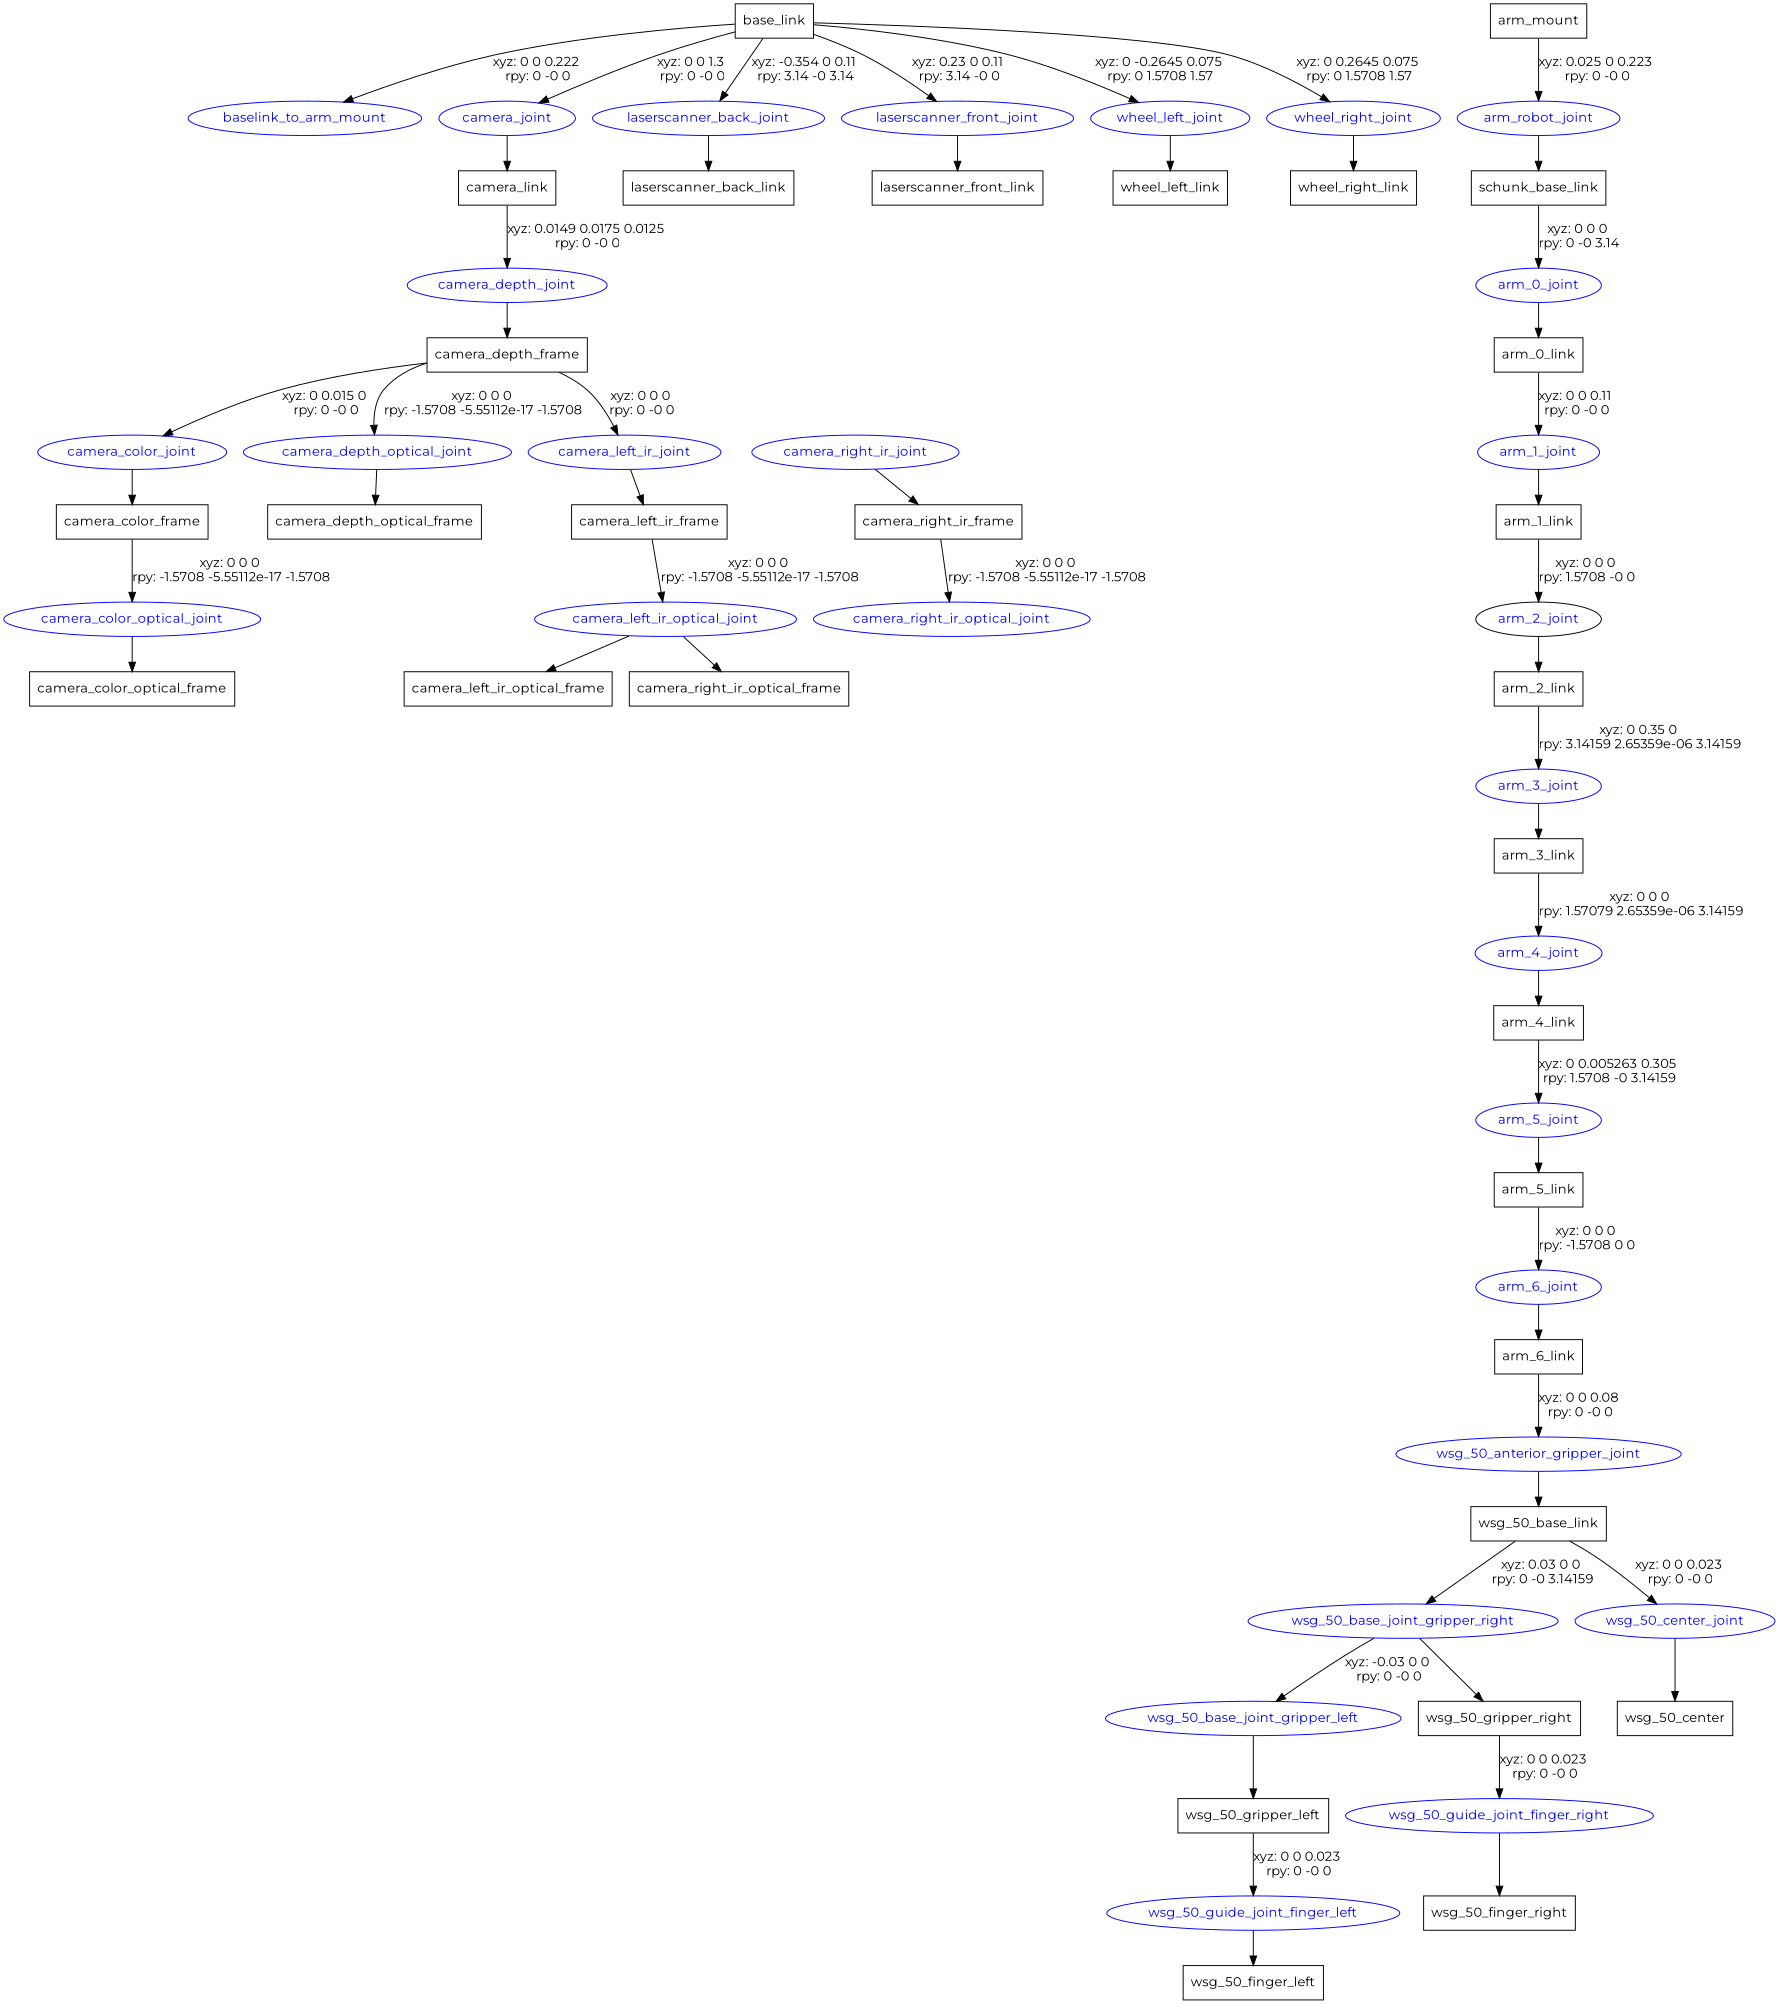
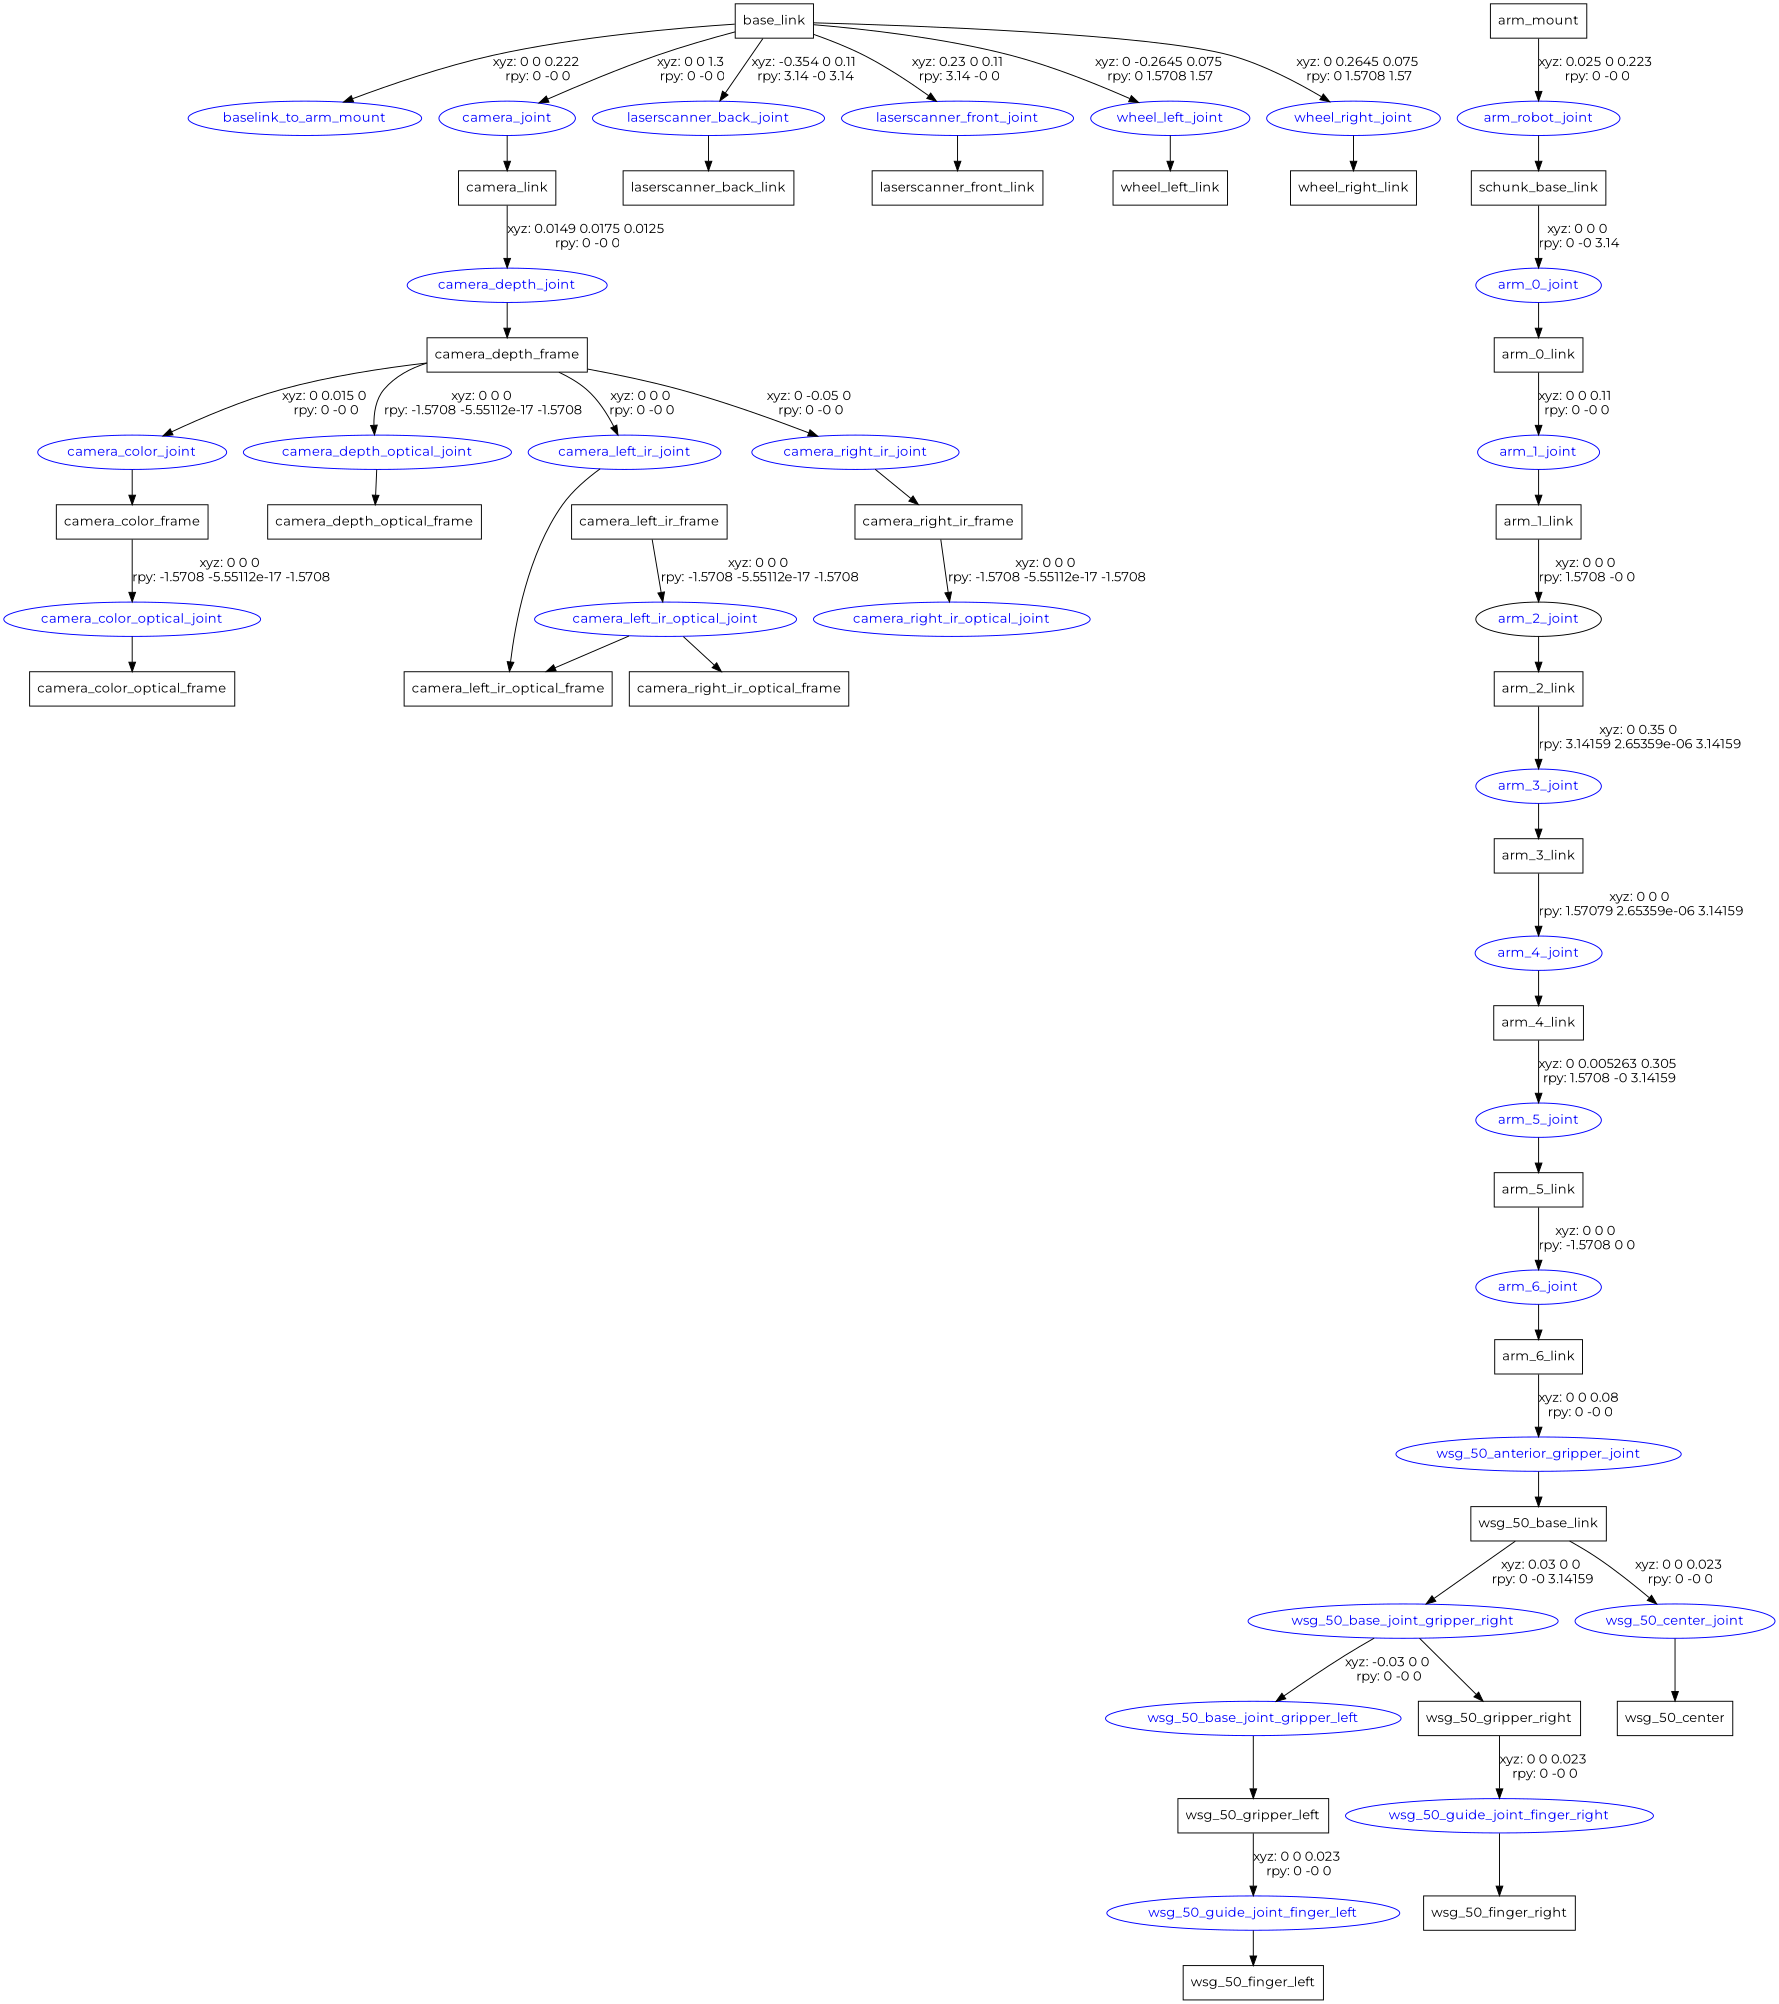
edge "camera_depth_frame" -> "camera_right_ir_joint": added, label "xyz: 0 -0.05 0 rpy: 0 -0 0"
edge "camera_left_ir_joint" -> "camera_left_ir_frame": now "camera_left_ir_joint" -> "camera_left_ir_optical_frame"
